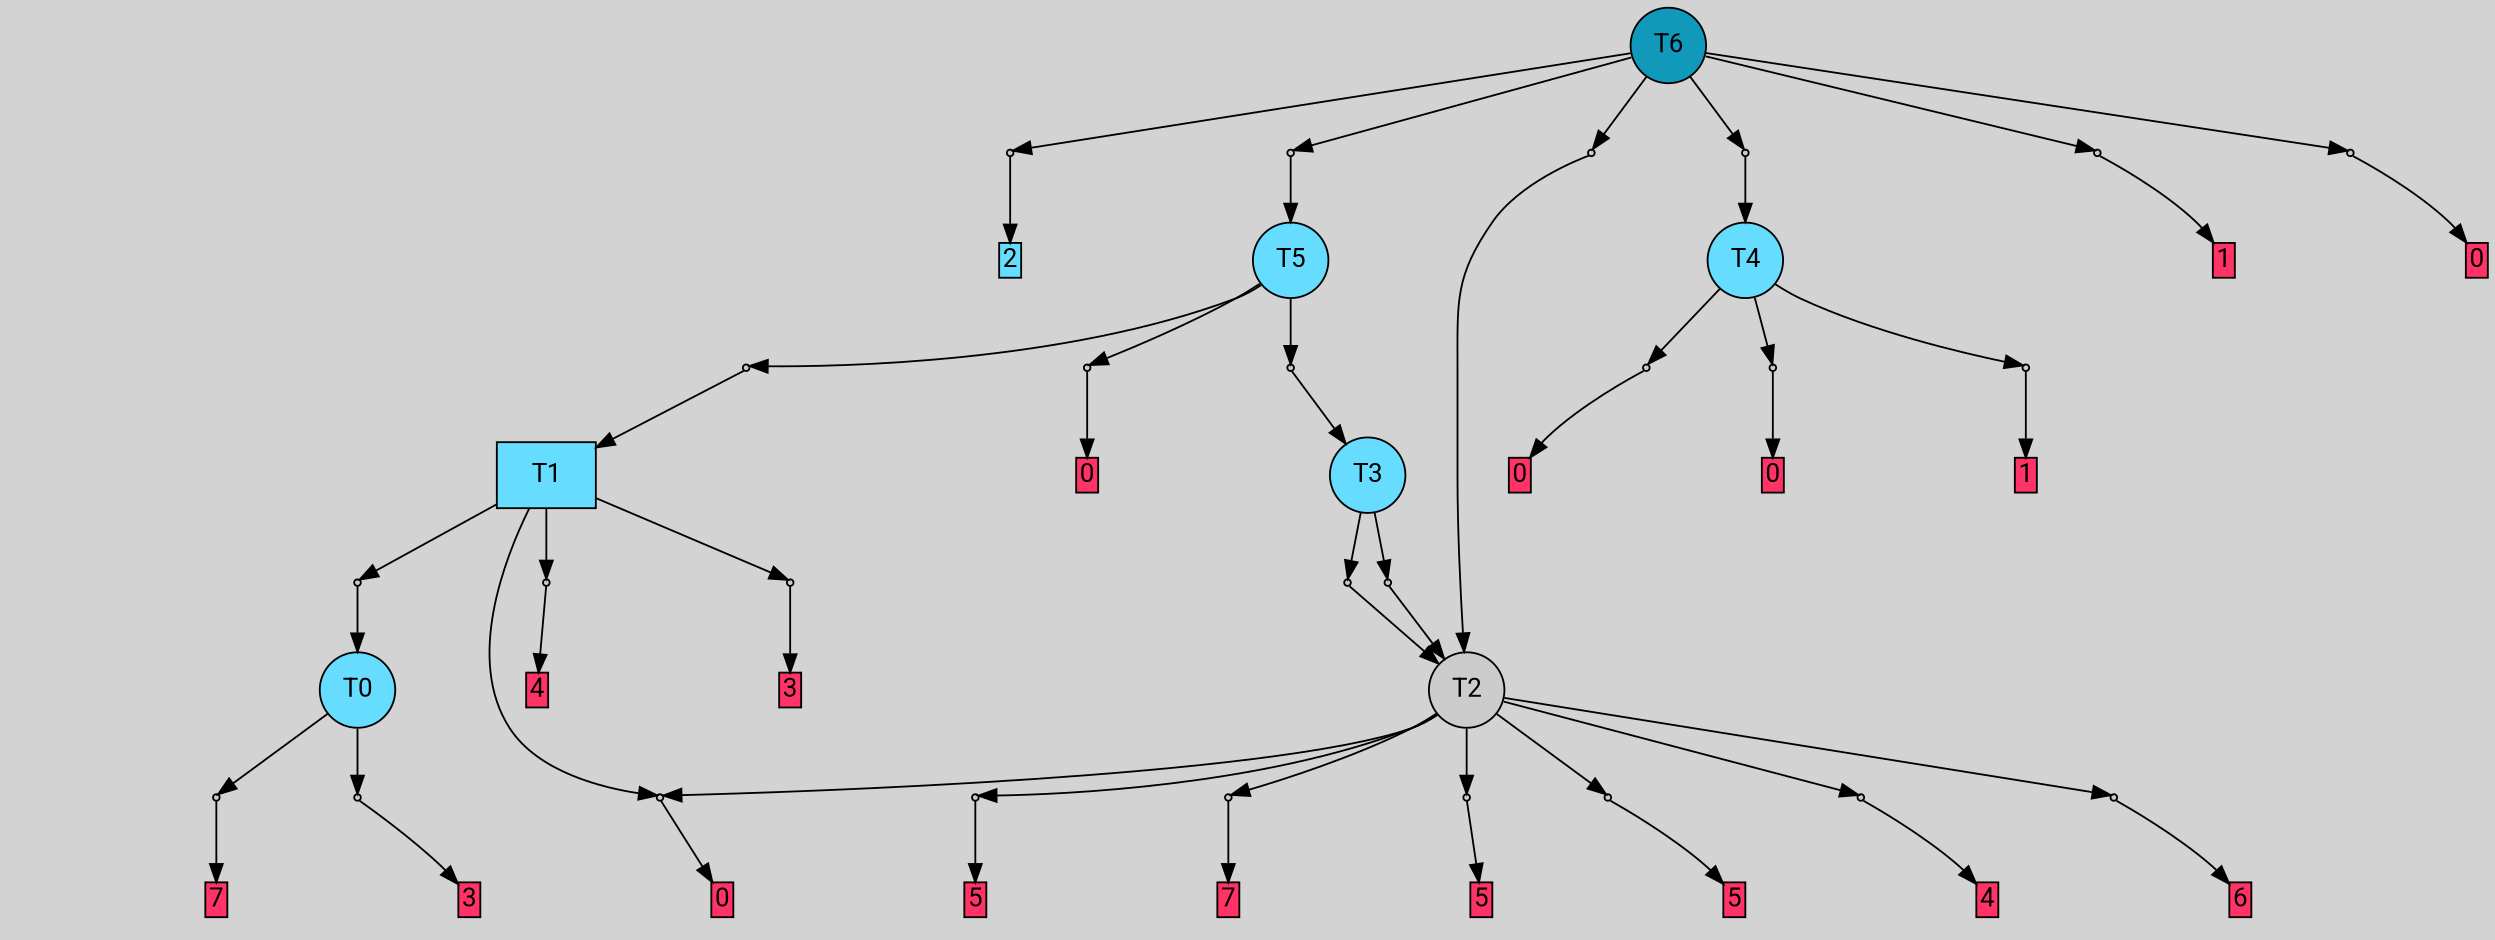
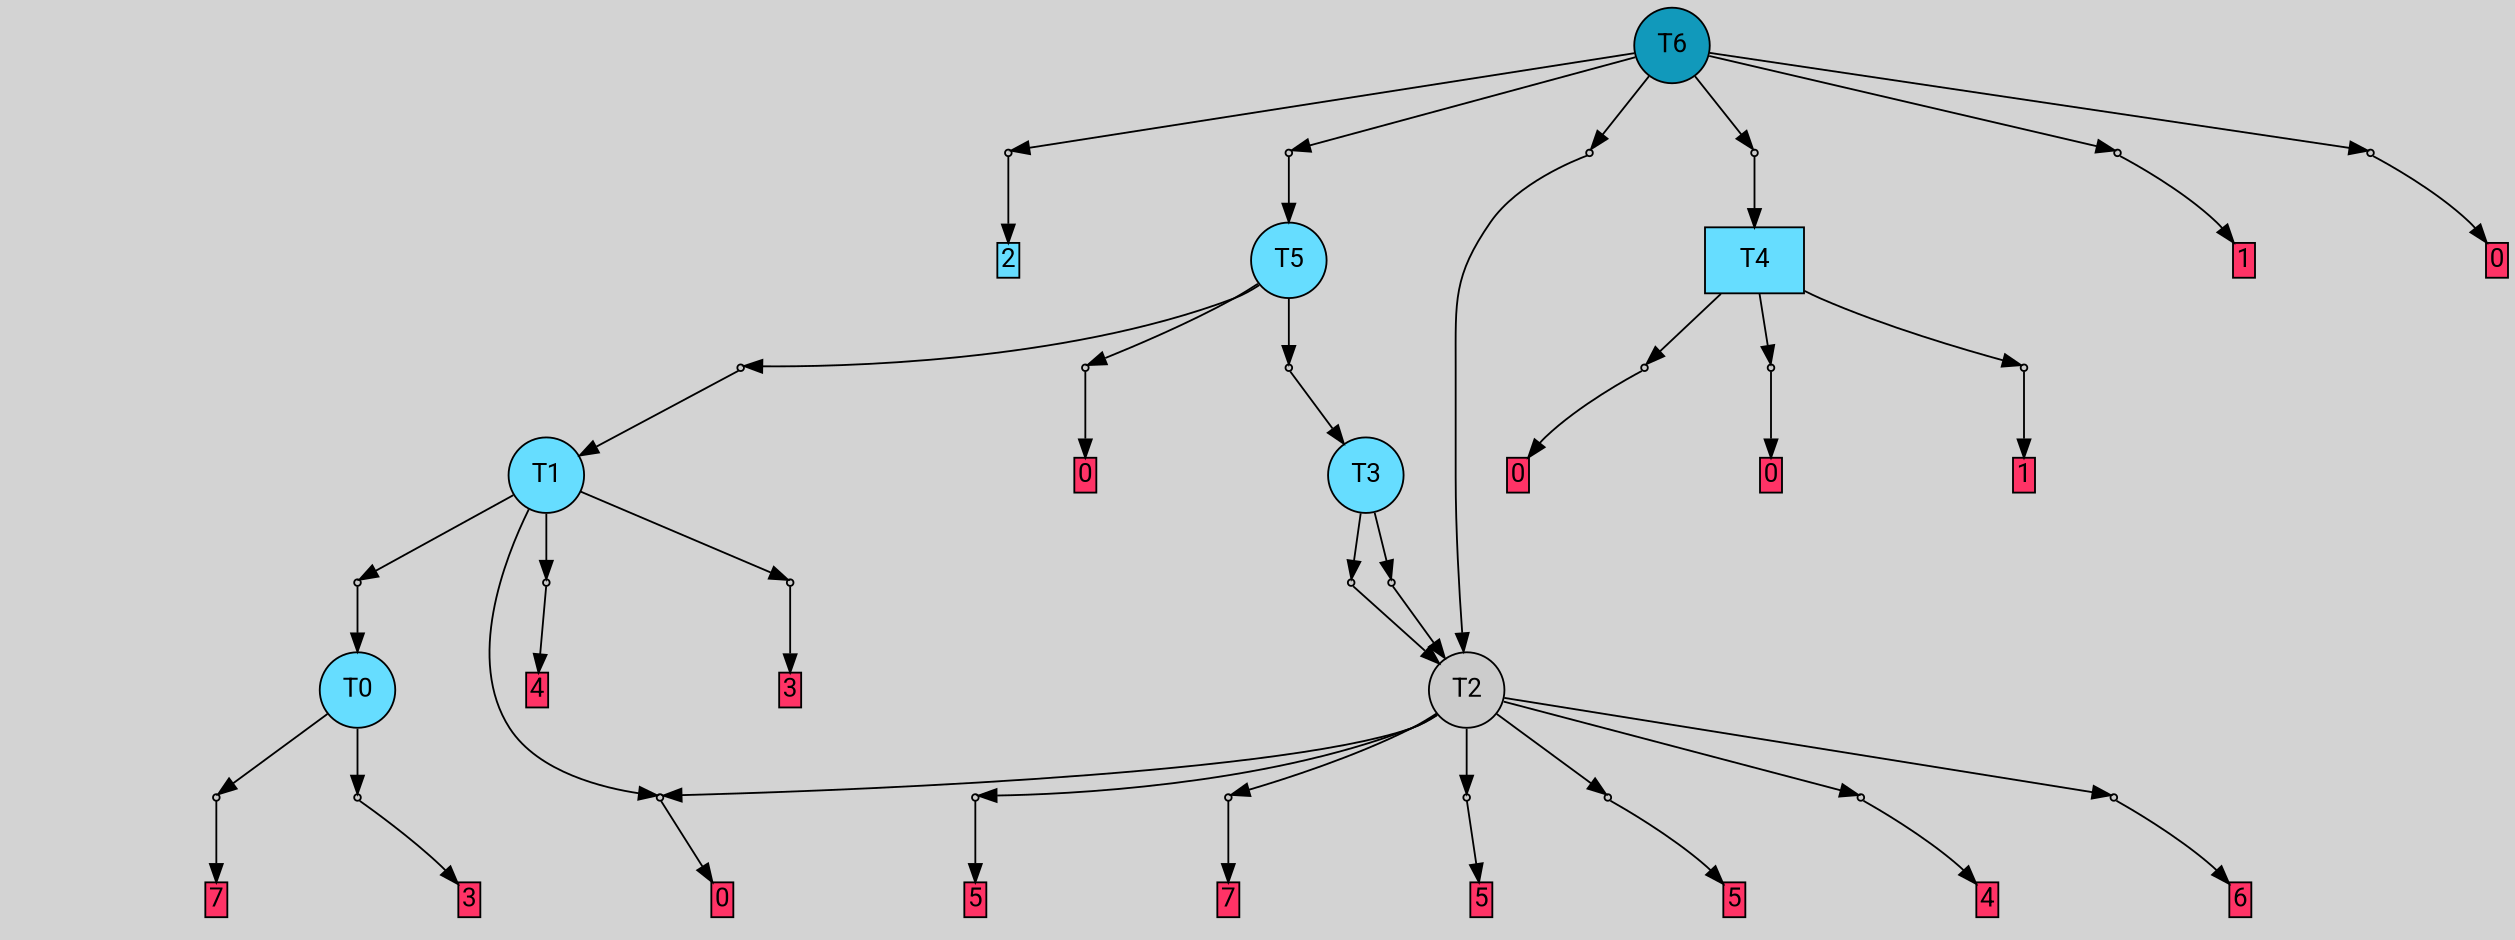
node "T4": shape circle -> box
node "T1": shape box -> circle
